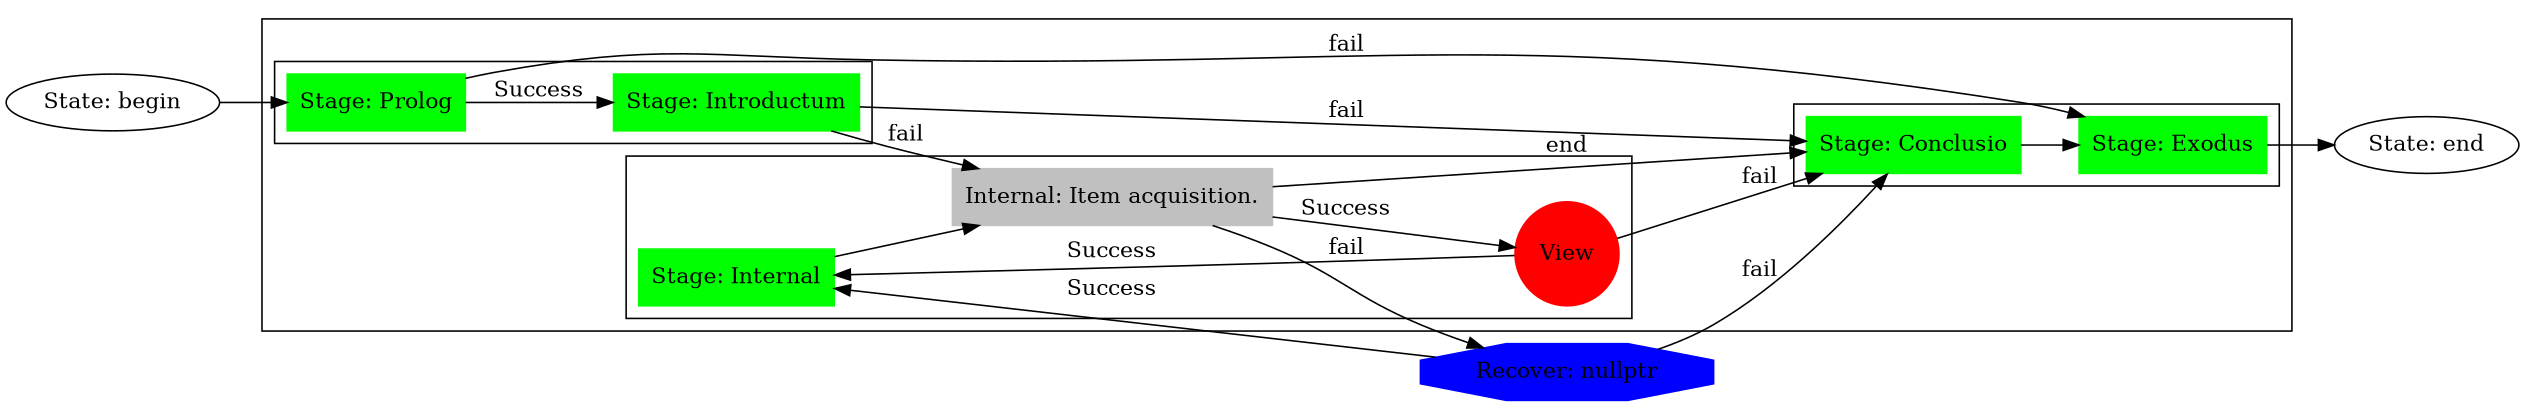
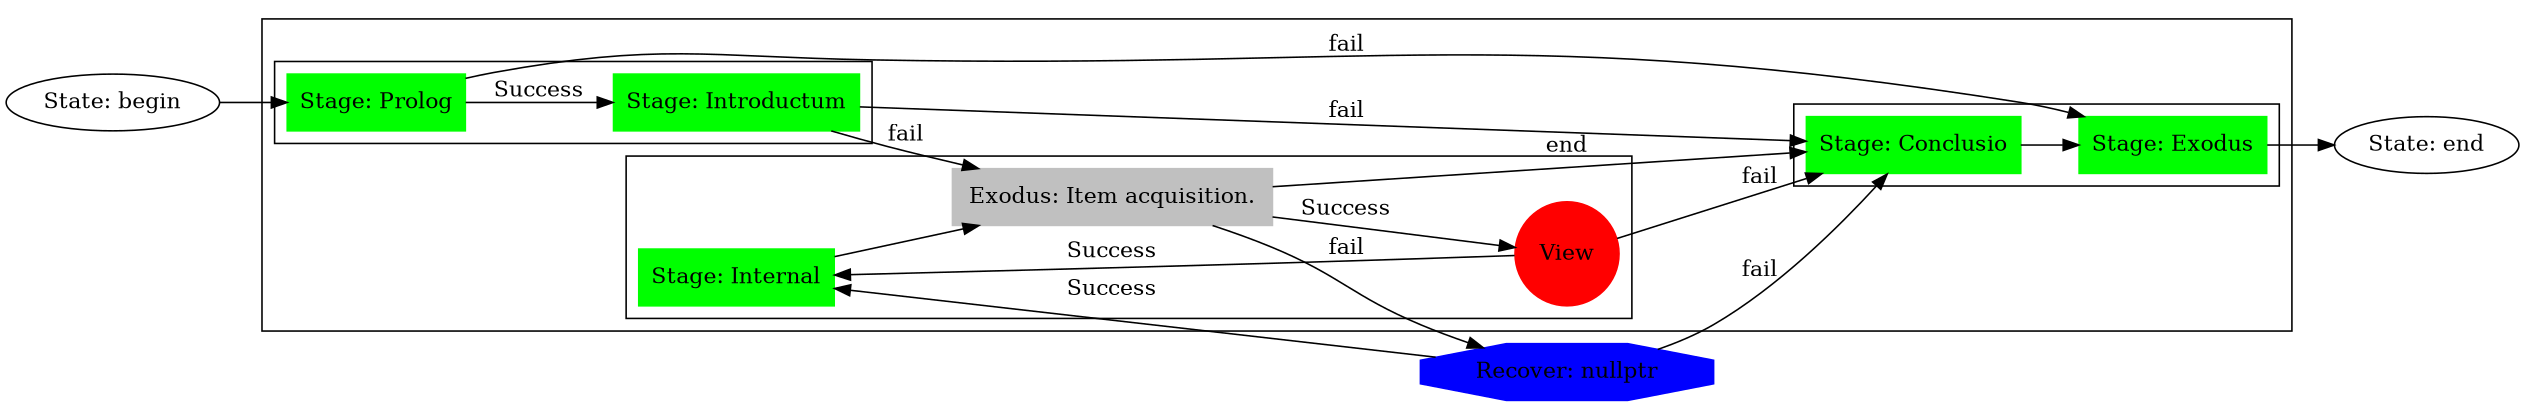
node "Internal: Item acquisition.": label "Internal: Item acquisition." -> "Exodus: Item acquisition."
